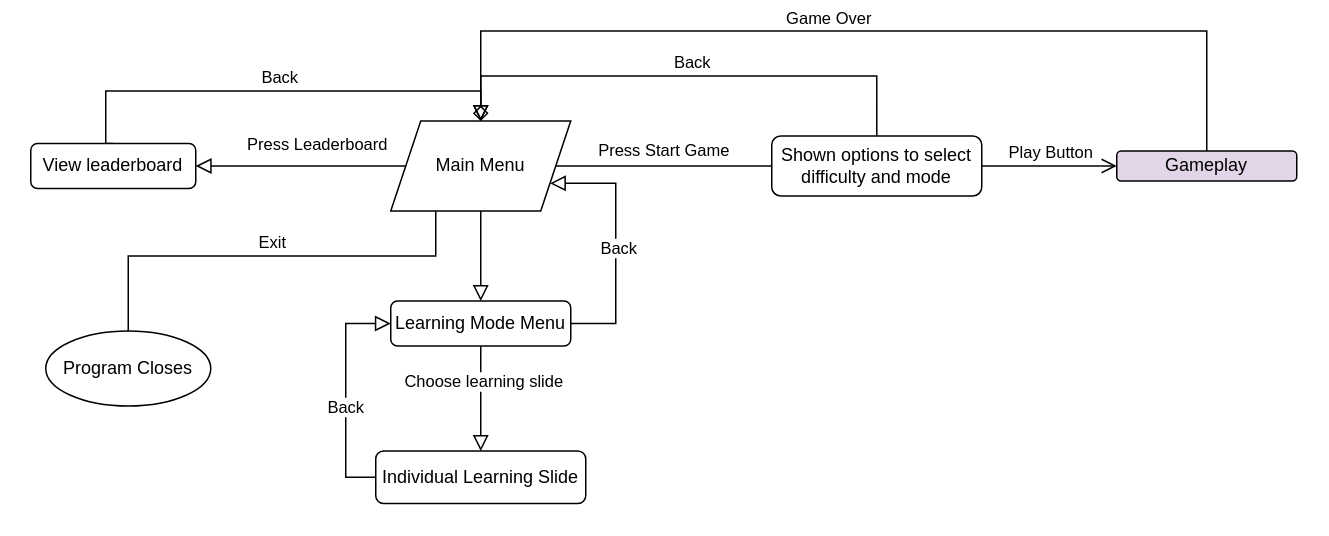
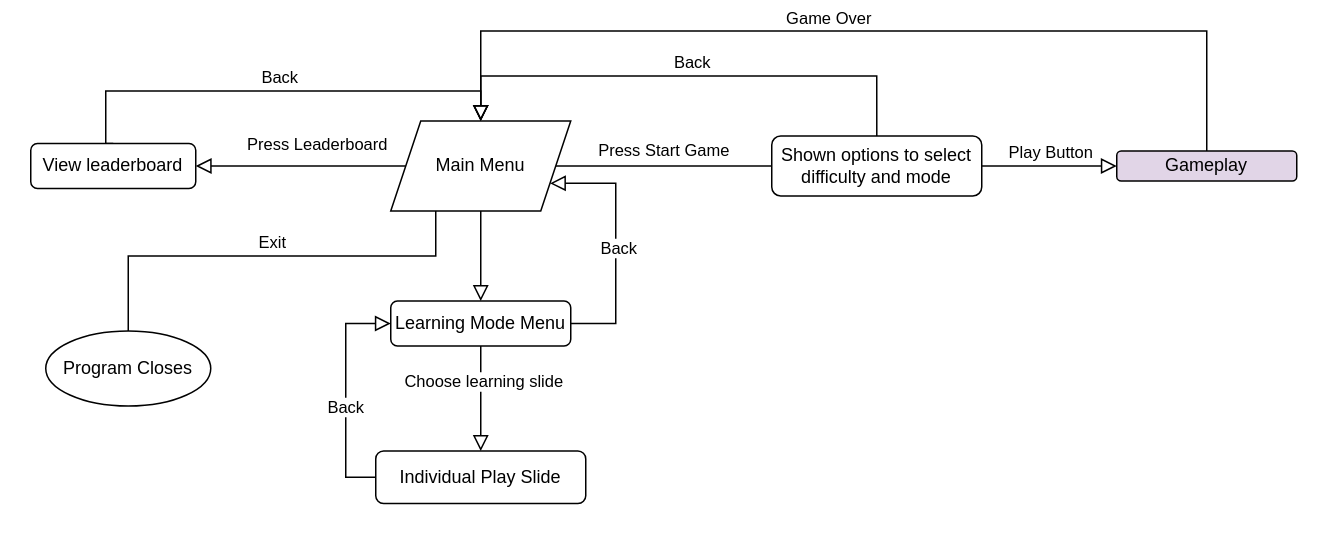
edge "Gameplay" -> "Main Menu": arrowhead diamond -> block
edge "Shown options to select difficulty and mode" -> "Gameplay": arrowhead open -> block
node "Individual Learning Slide": label "Individual Learning Slide" -> "Individual Play Slide"
